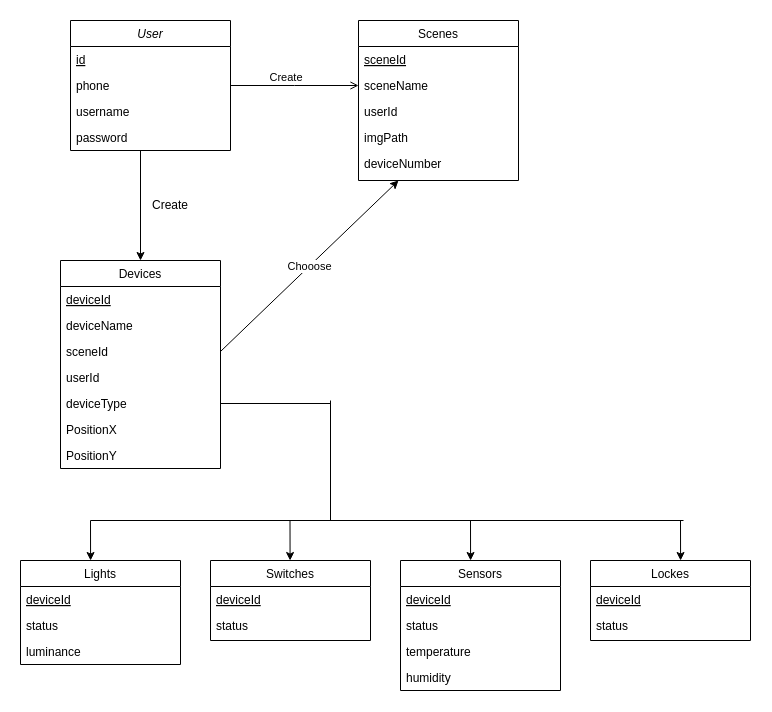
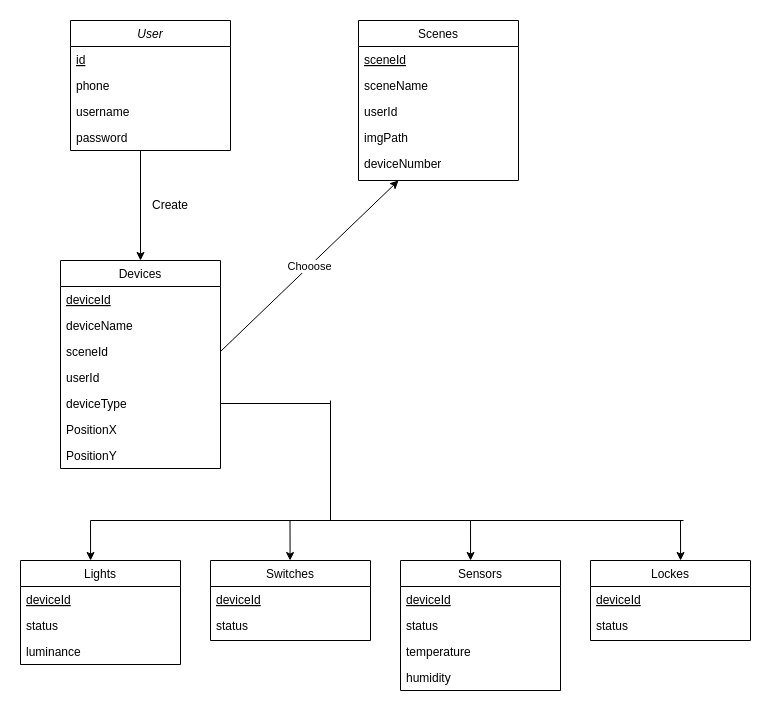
edge "User" -> "Scenes": removed, label "Create"
